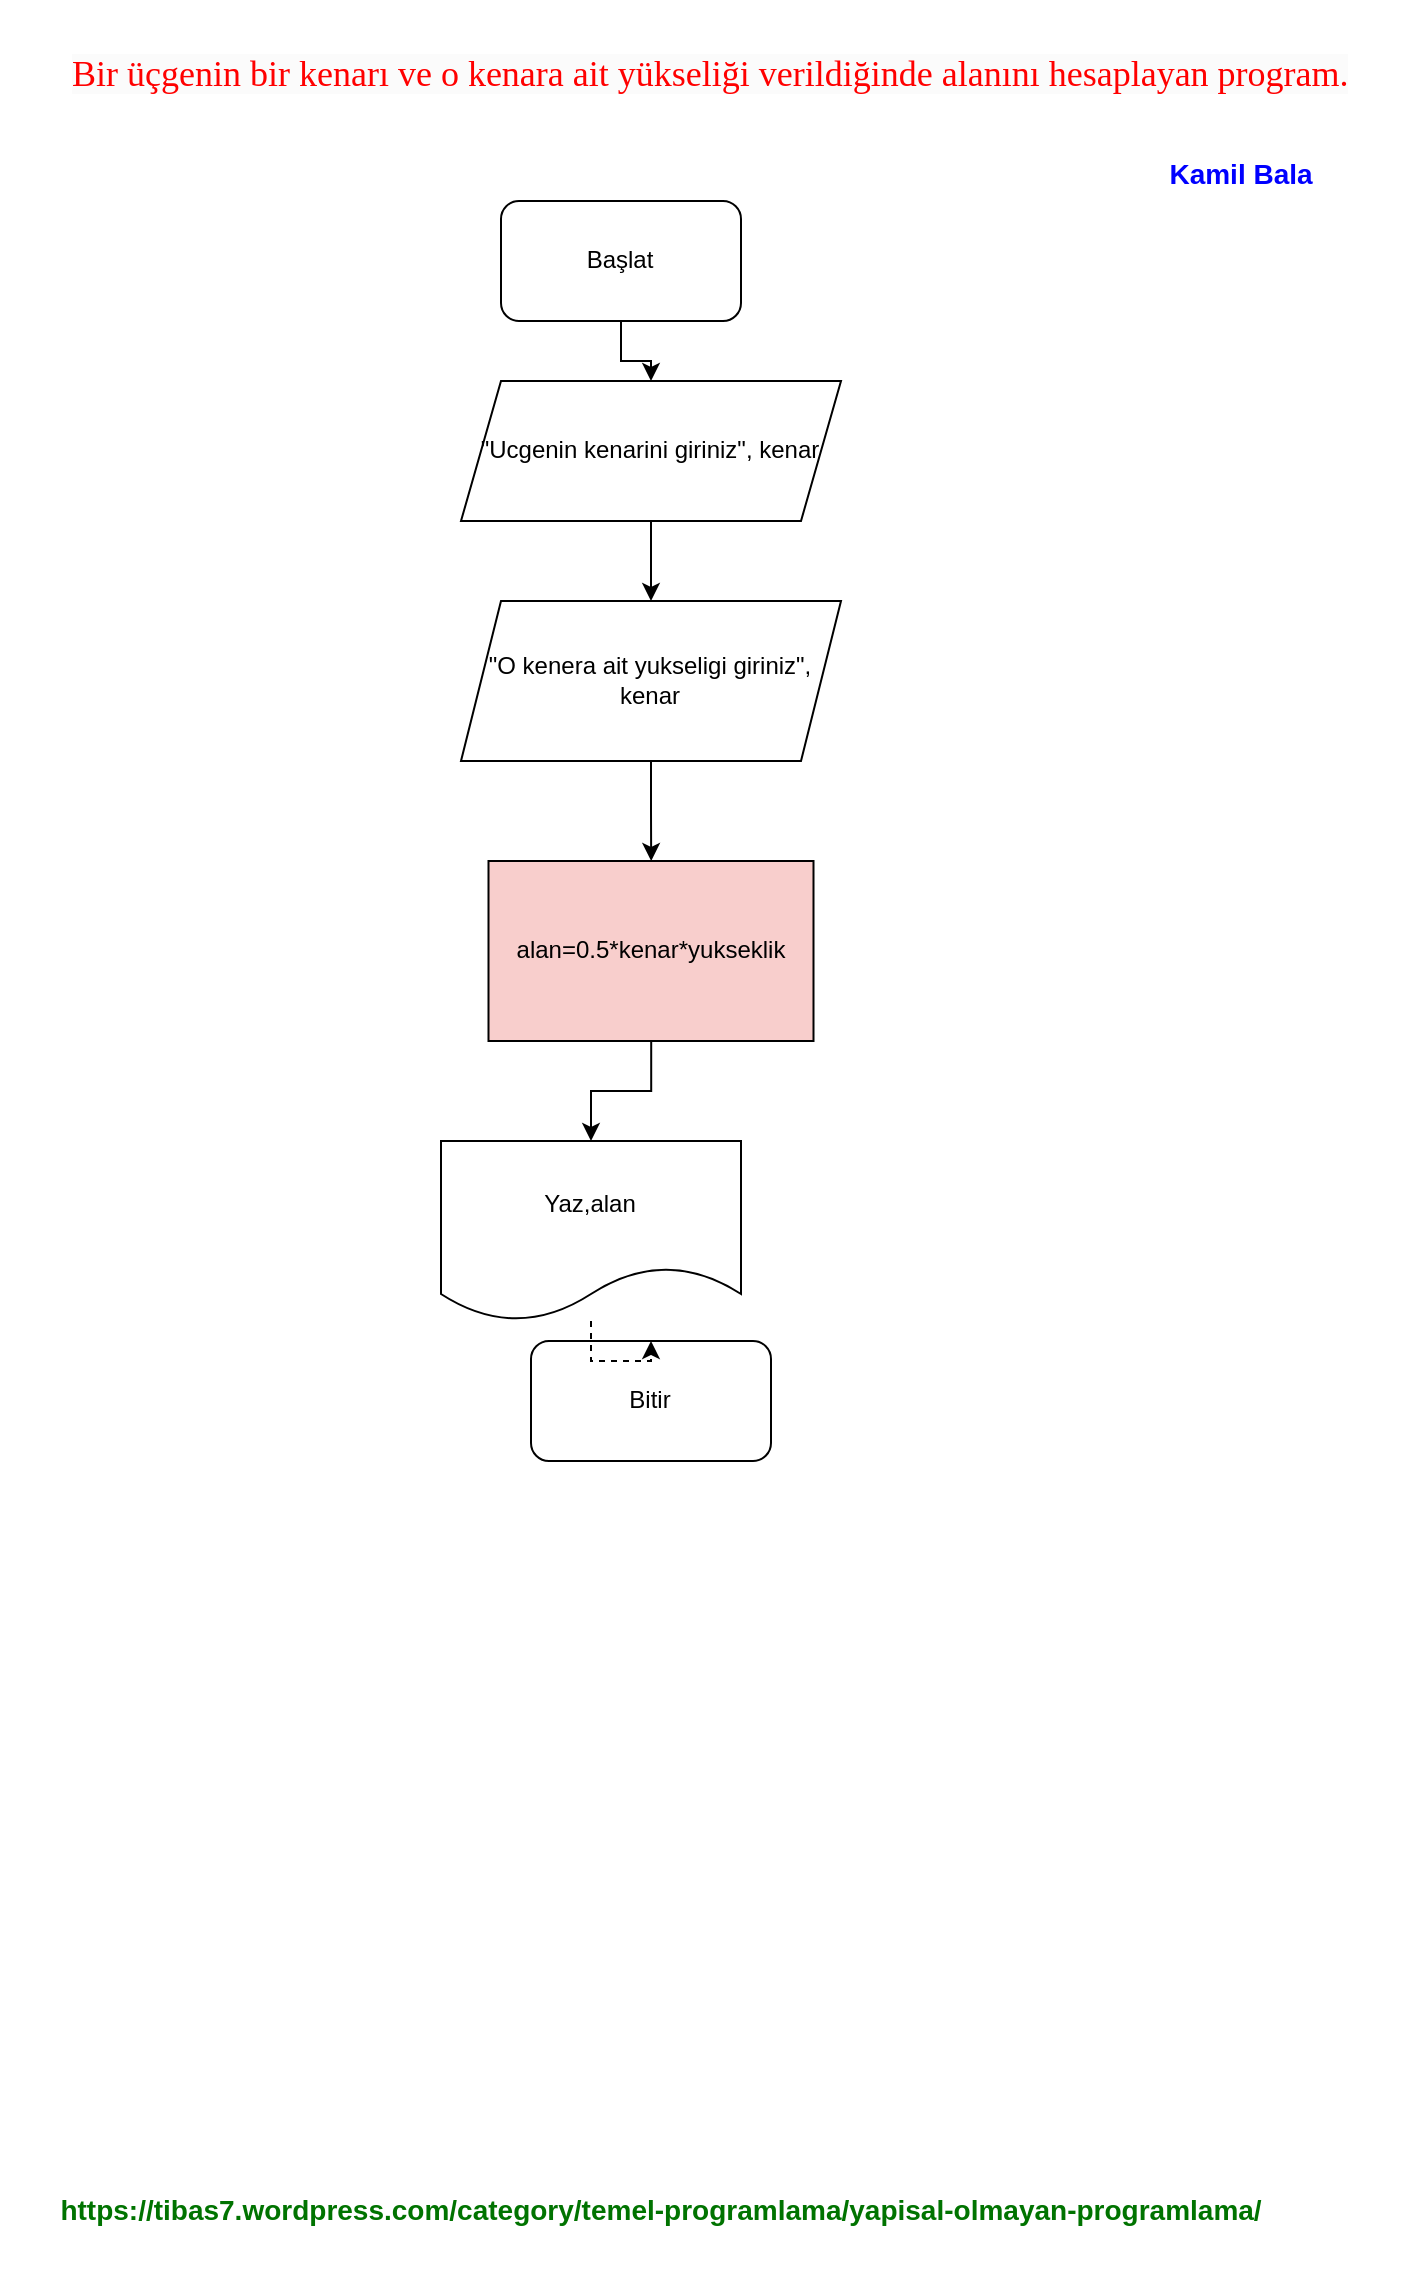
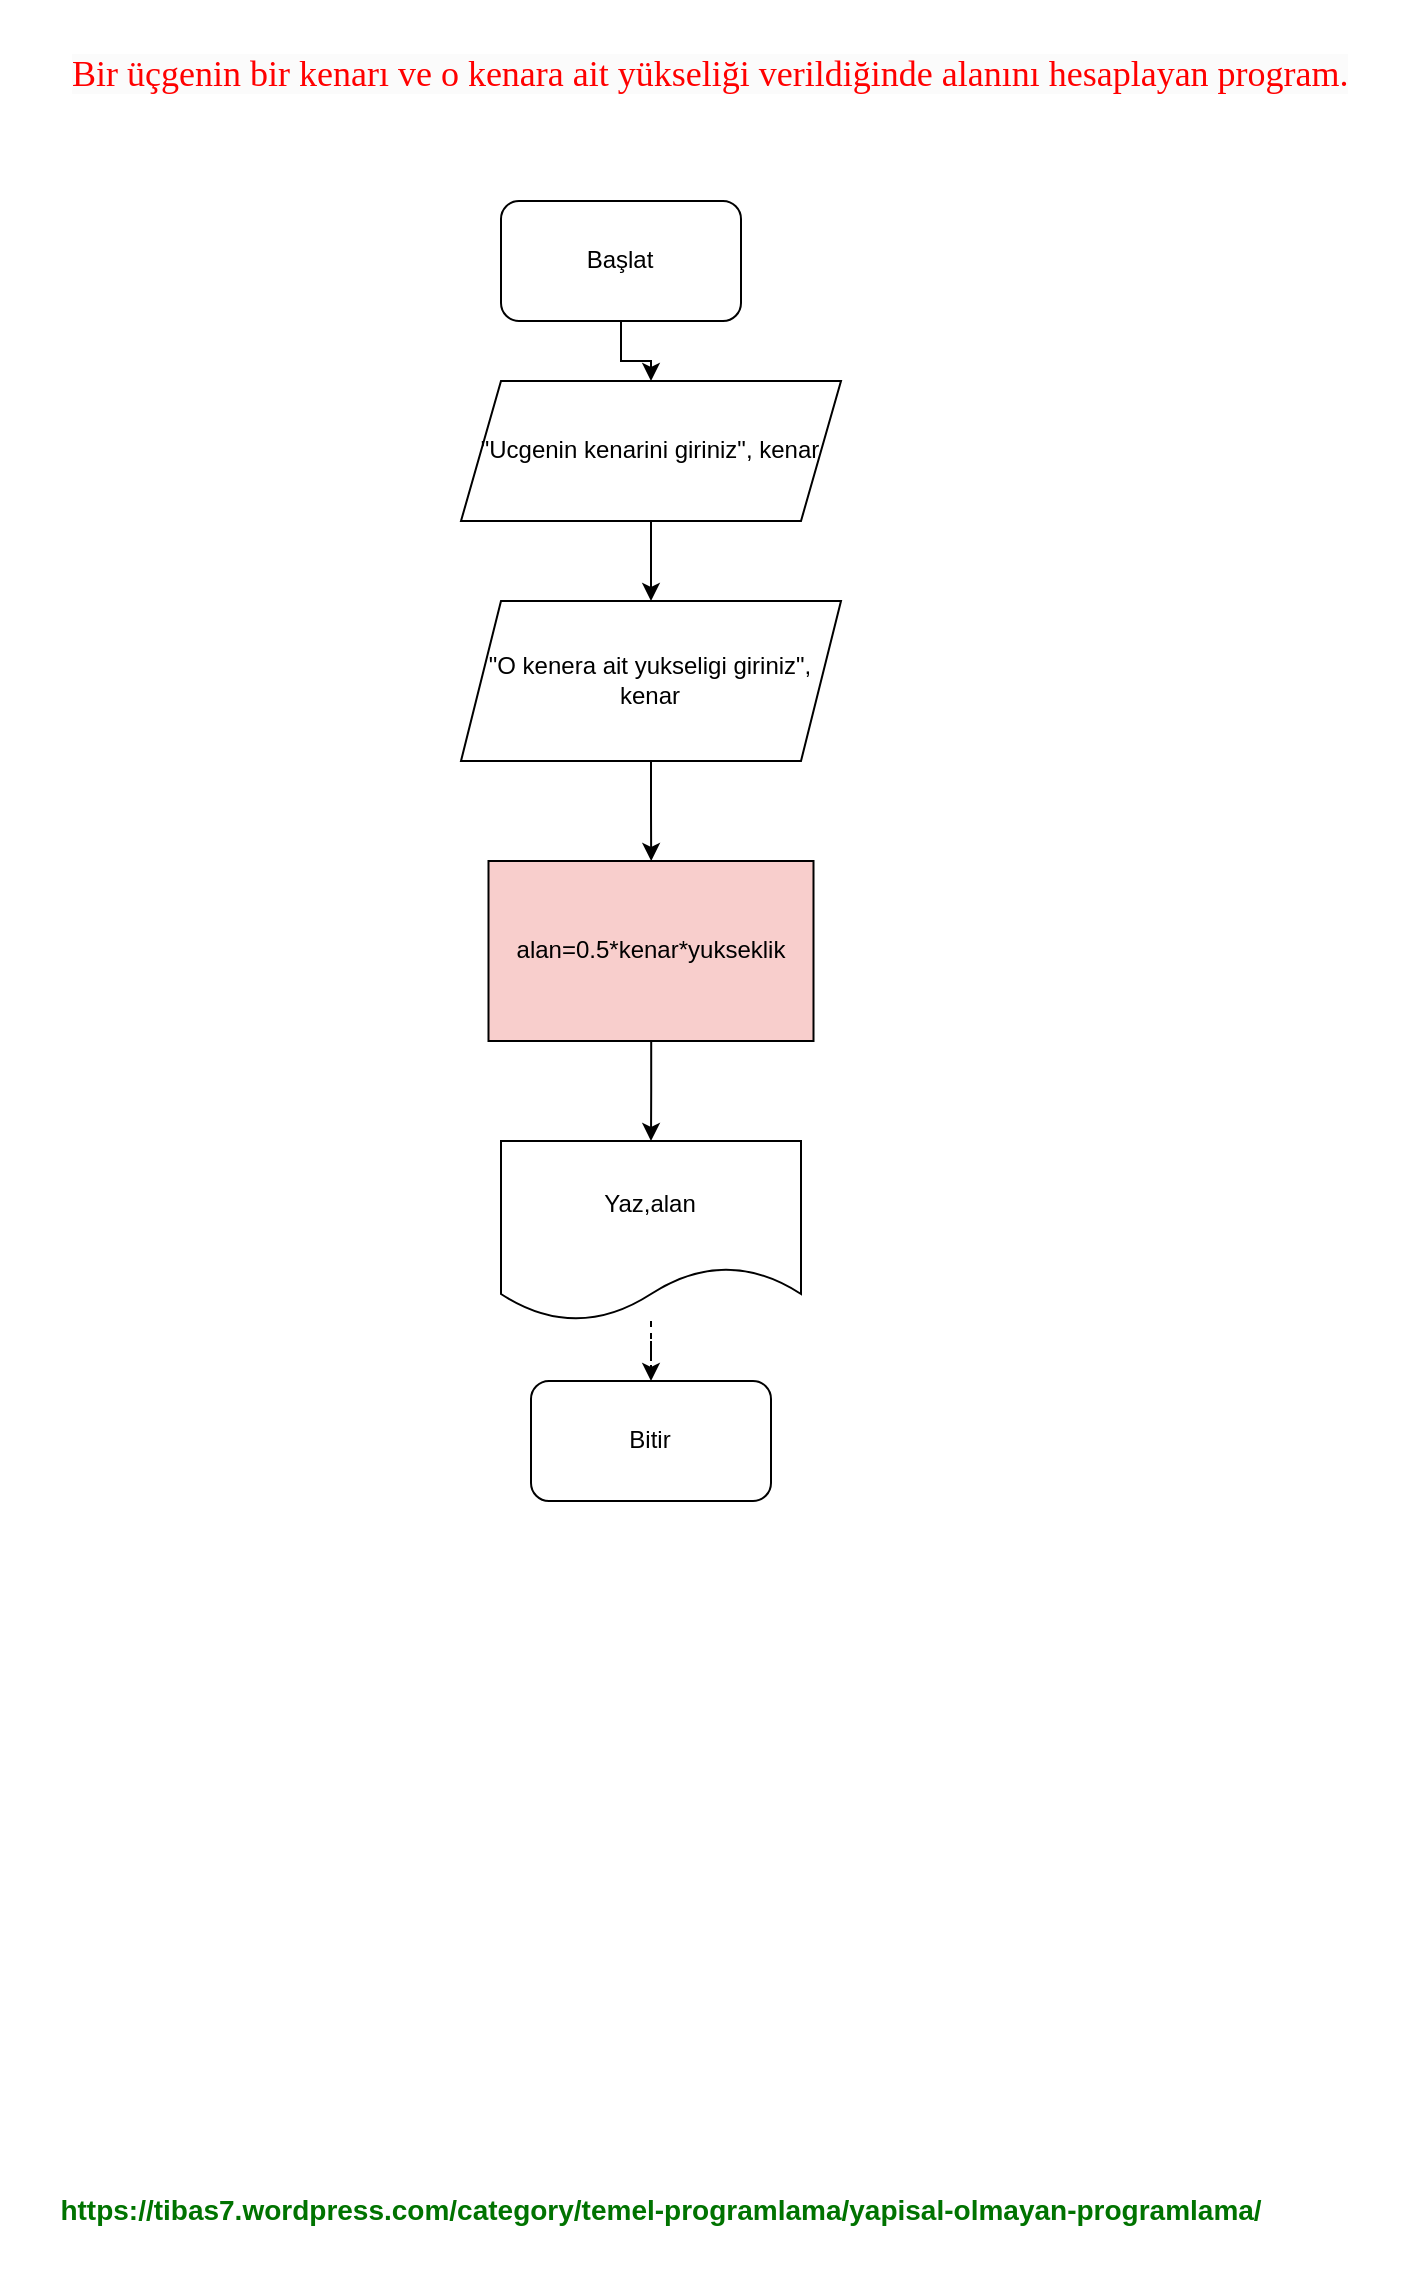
node "Kamil Bala": removed
node "Yaz,alan": moved (591, 1231) -> (651, 1231)
node "Bitir": moved (651, 1401) -> (651, 1441)
